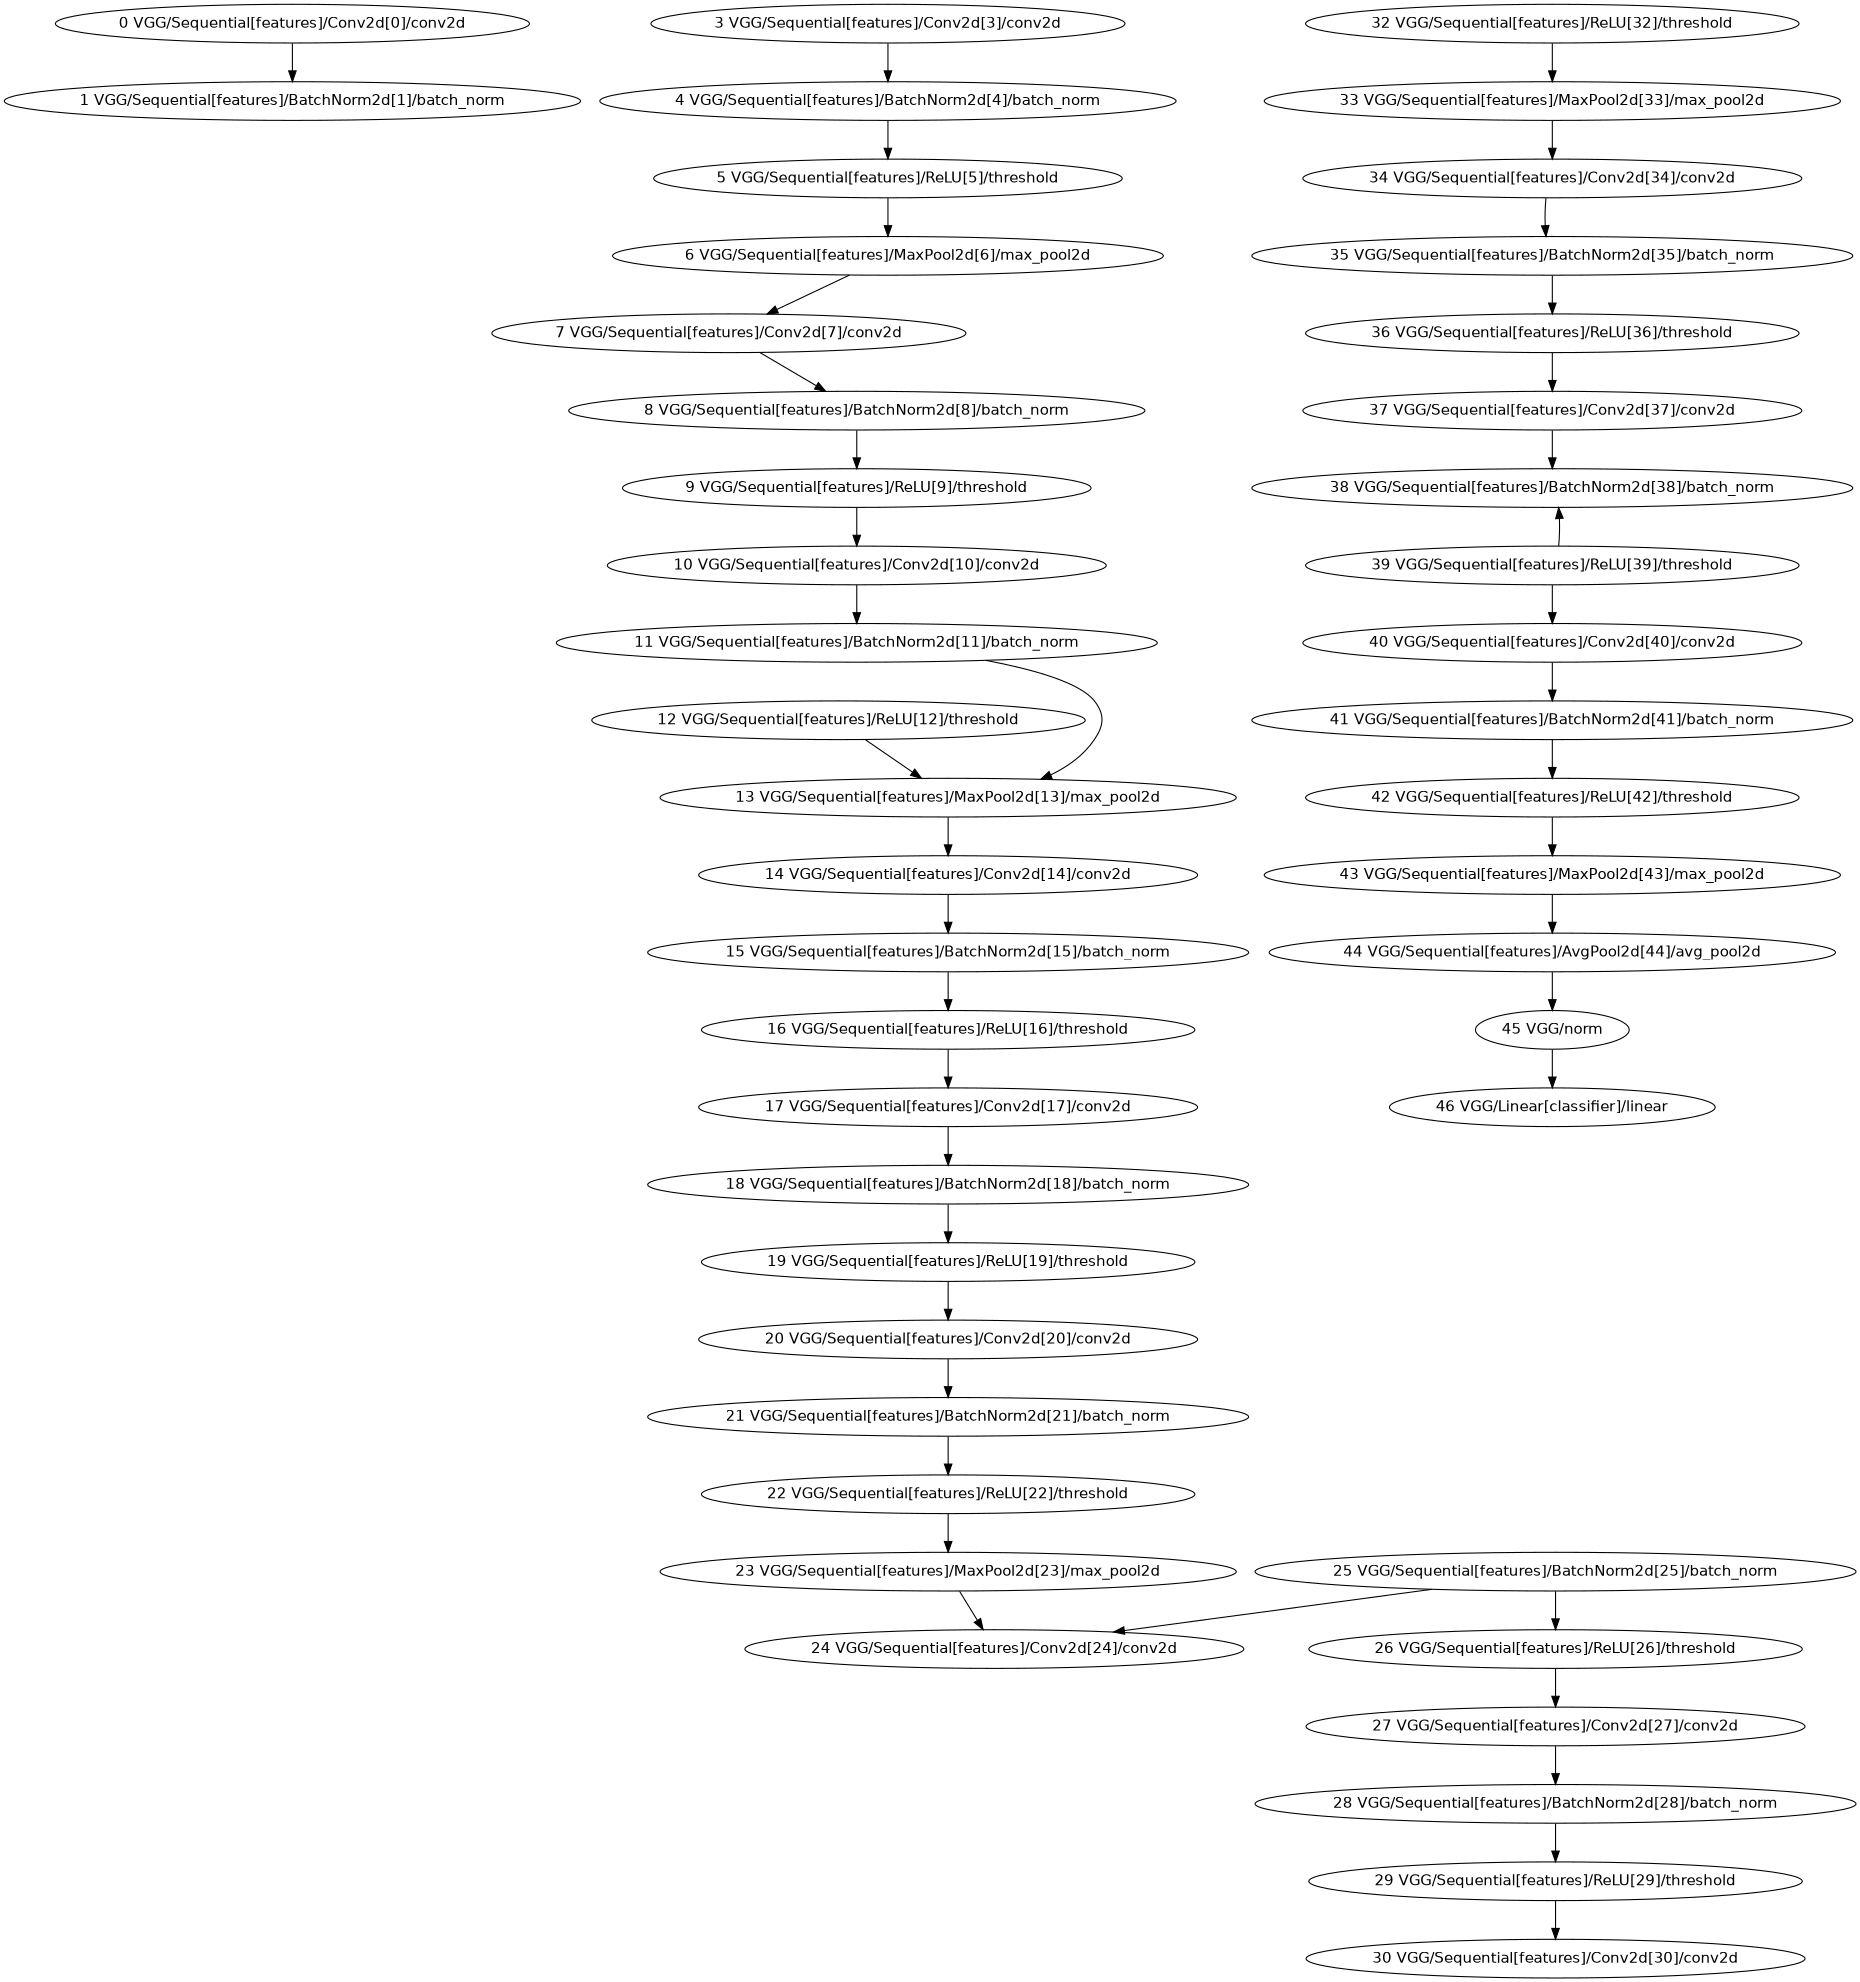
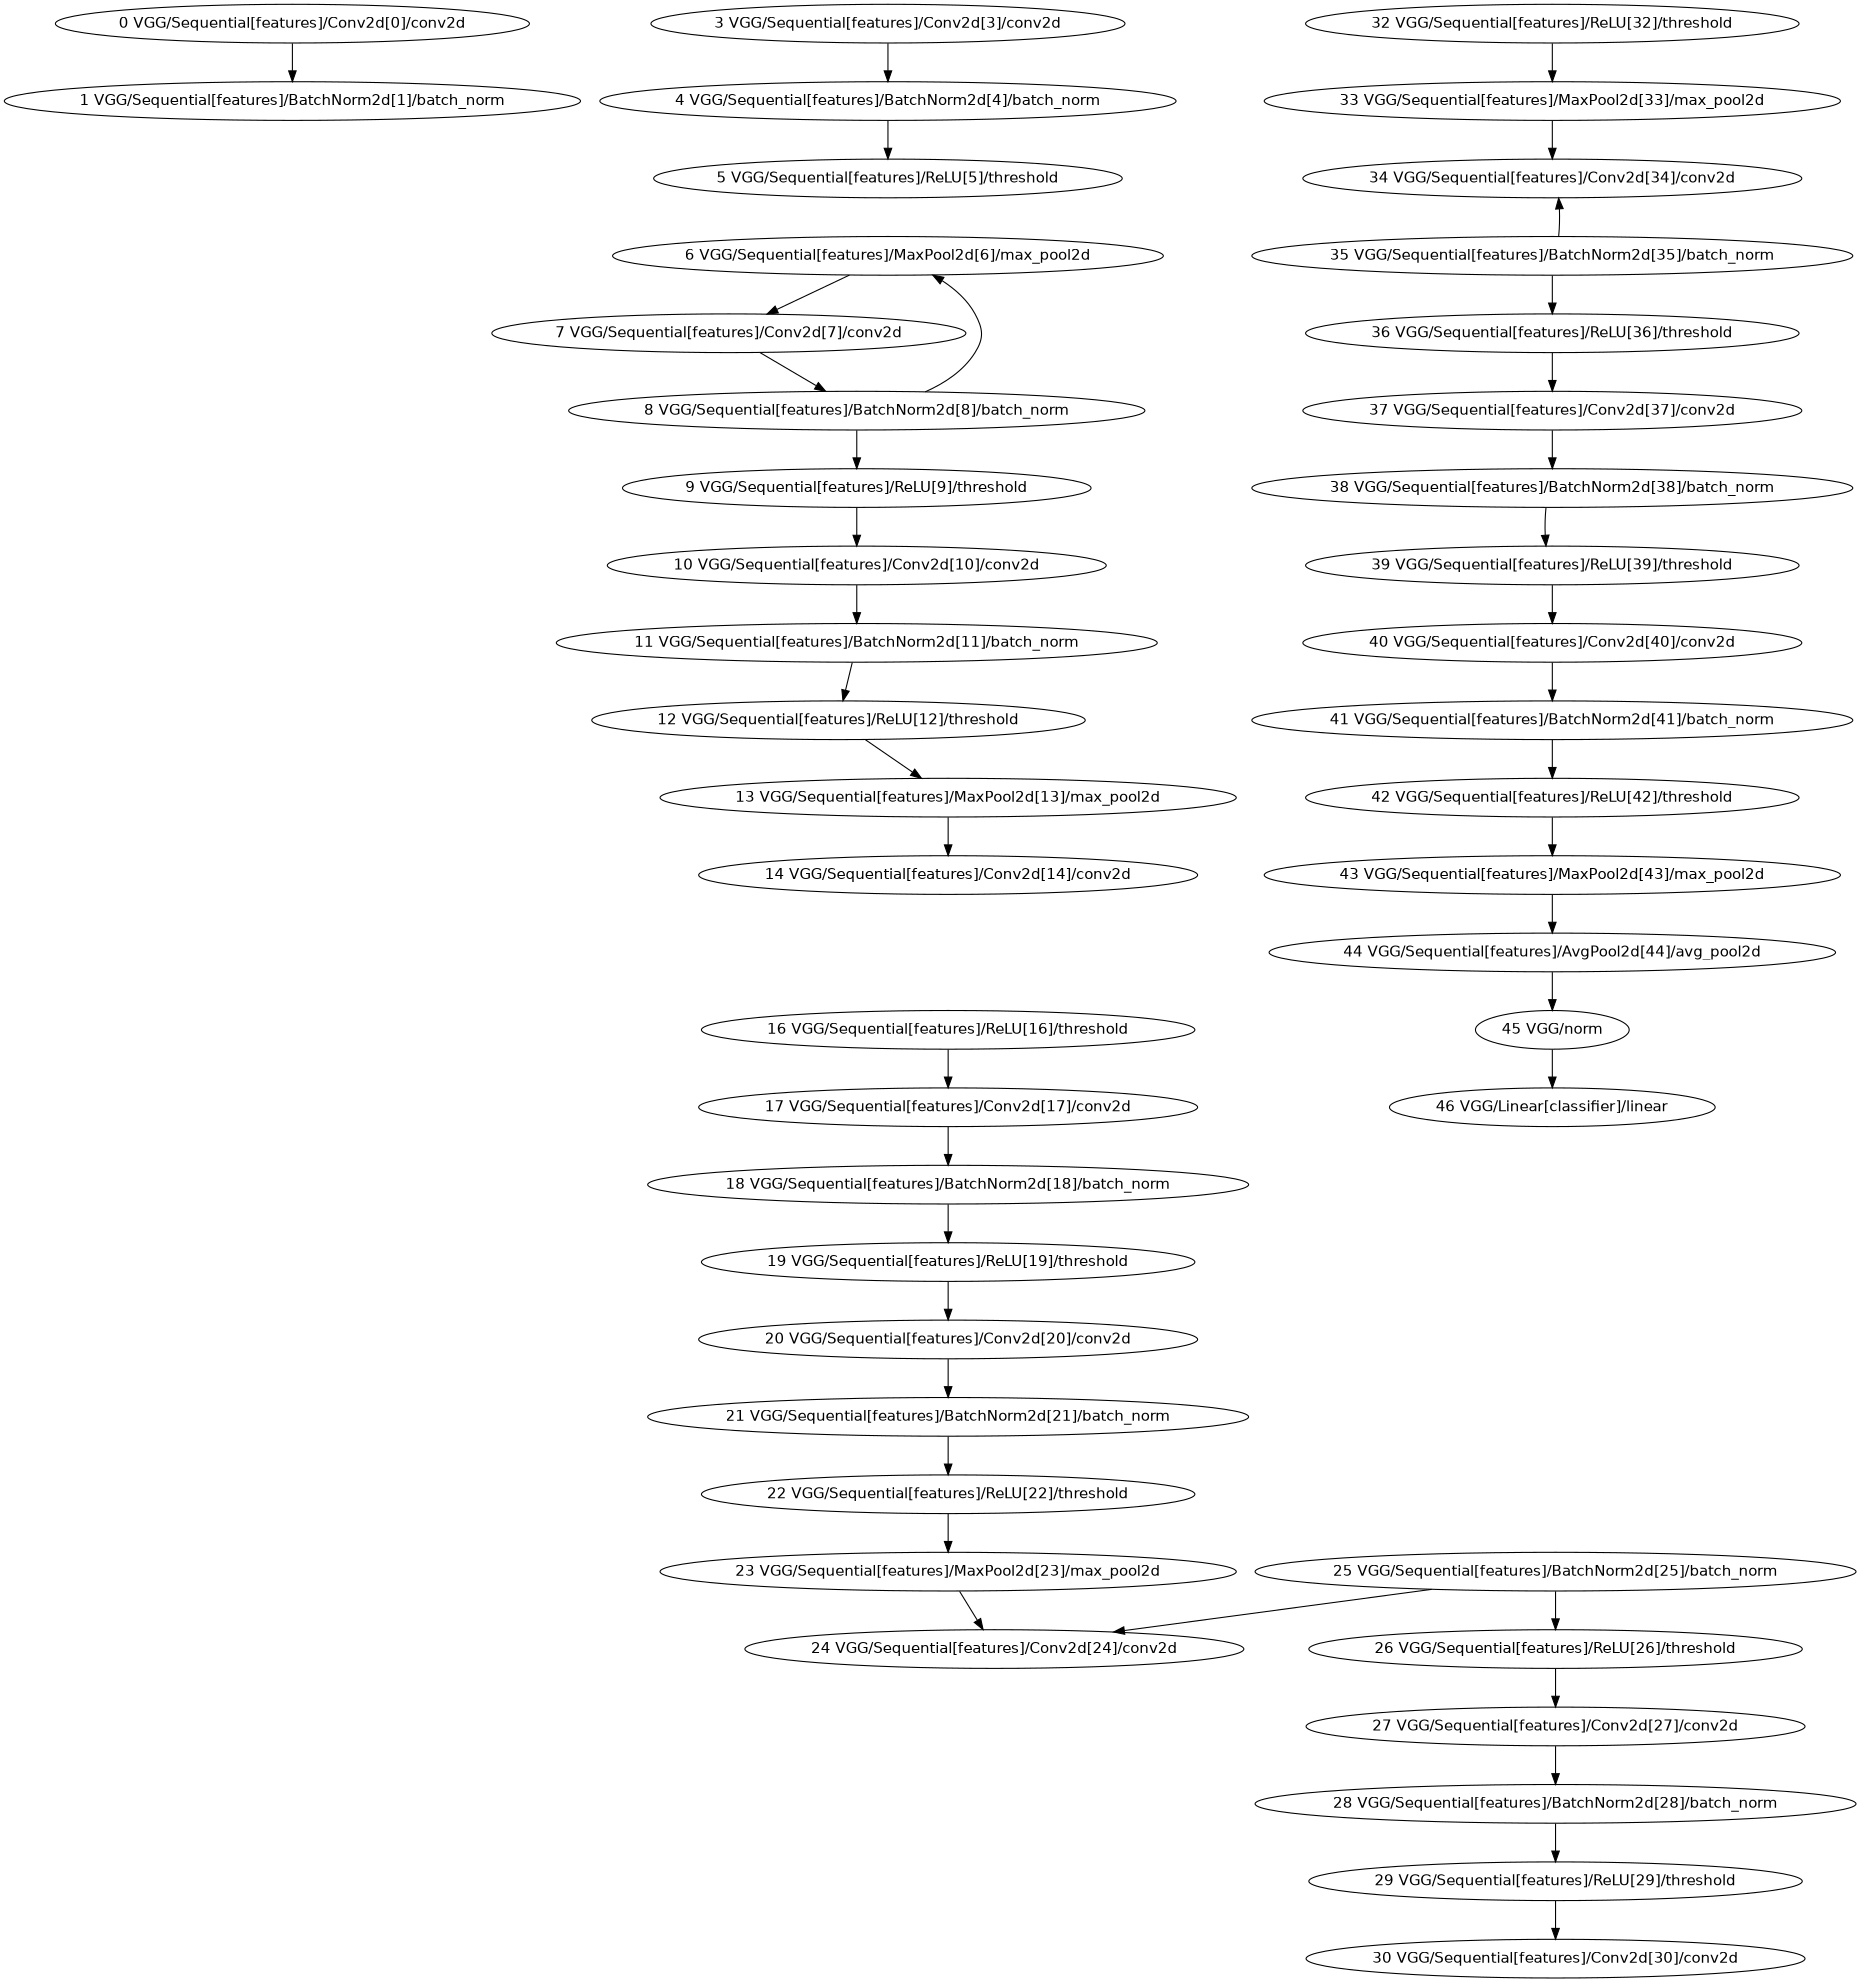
edge "5 VGG/Sequential[features]/ReLU[5]/threshold" -> "6 VGG/Sequential[features]/MaxPool2d[6]/max_pool2d": now "8 VGG/Sequential[features]/BatchNorm2d[8]/batch_norm" -> "6 VGG/Sequential[features]/MaxPool2d[6]/max_pool2d"
edge "34 VGG/Sequential[features]/Conv2d[34]/conv2d" -> "35 VGG/Sequential[features]/BatchNorm2d[35]/batch_norm": reversed
edge "39 VGG/Sequential[features]/ReLU[39]/threshold" -> "38 VGG/Sequential[features]/BatchNorm2d[38]/batch_norm": reversed
edge "11 VGG/Sequential[features]/BatchNorm2d[11]/batch_norm" -> "13 VGG/Sequential[features]/MaxPool2d[13]/max_pool2d": now "11 VGG/Sequential[features]/BatchNorm2d[11]/batch_norm" -> "12 VGG/Sequential[features]/ReLU[12]/threshold"
node "15 VGG/Sequential[features]/BatchNorm2d[15]/batch_norm": removed
